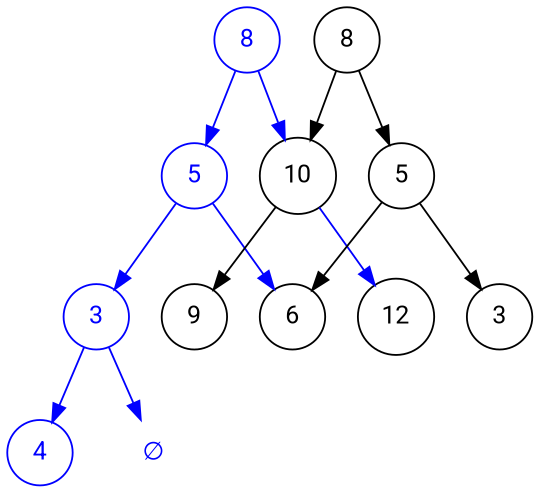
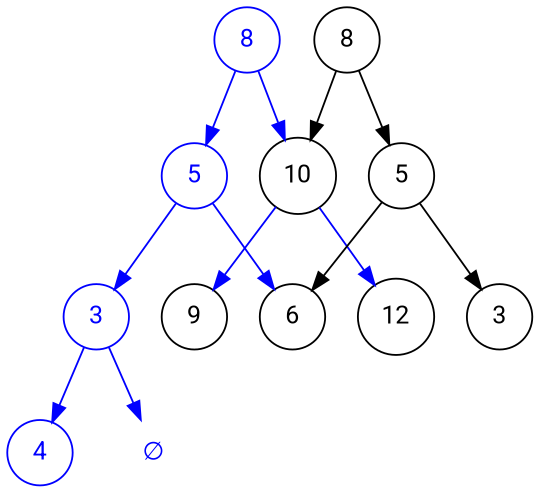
edge "10" -> "9": color black -> blue
